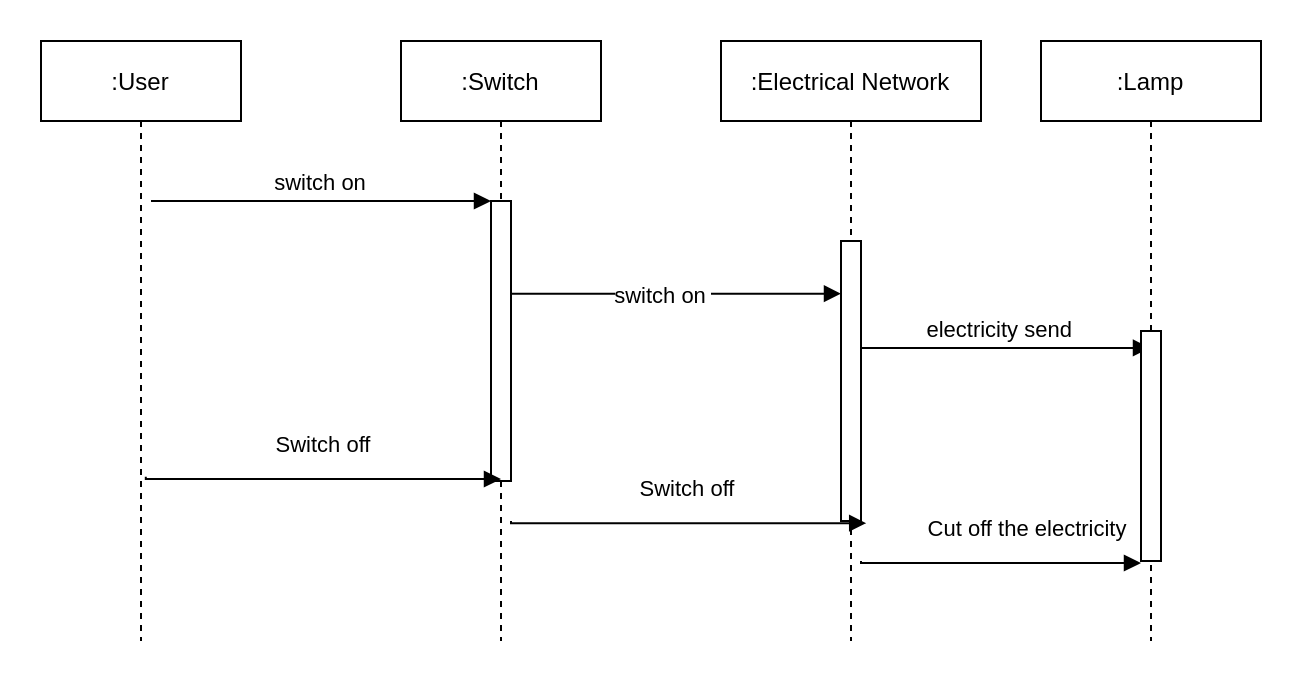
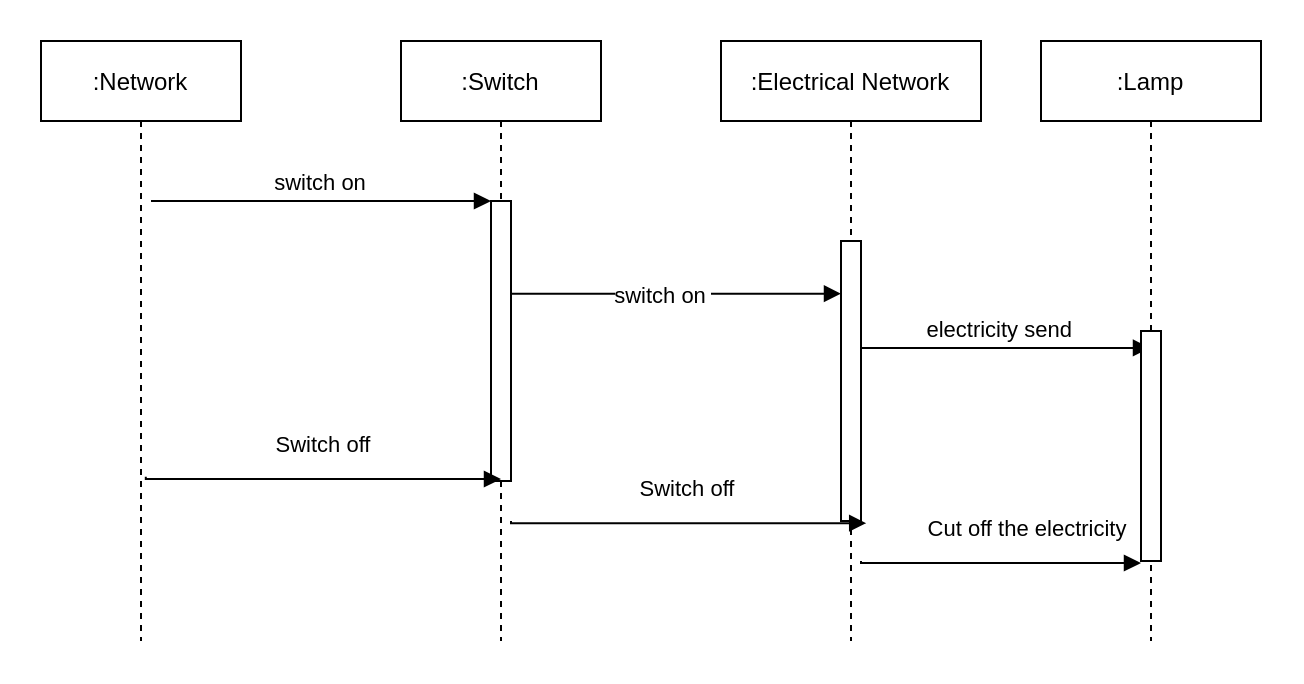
node ":User": label ":User" -> ":Network"
